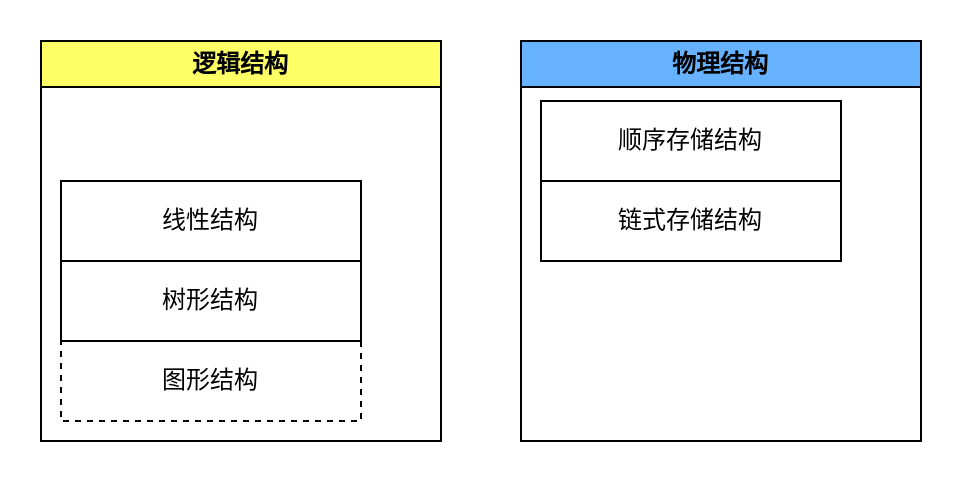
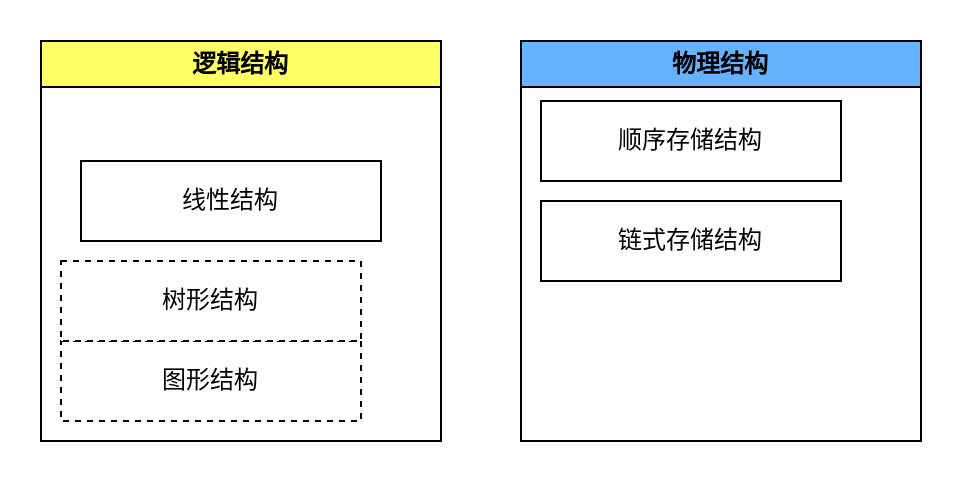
node "线性结构": moved (211, 221) -> (231, 201)
node "链式存储结构": moved (691, 221) -> (691, 241)
node "树形结构": style solid -> dashed
